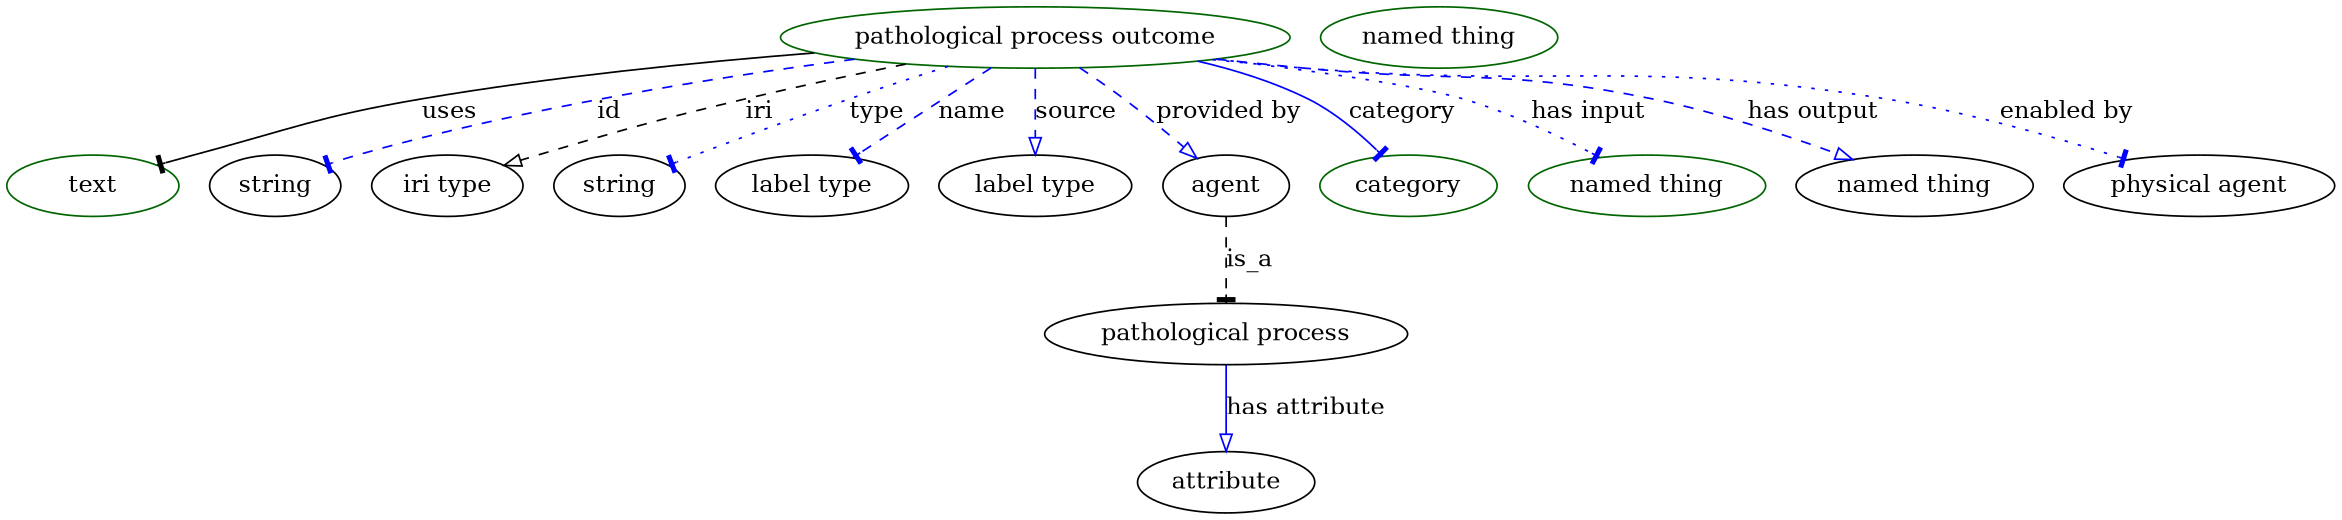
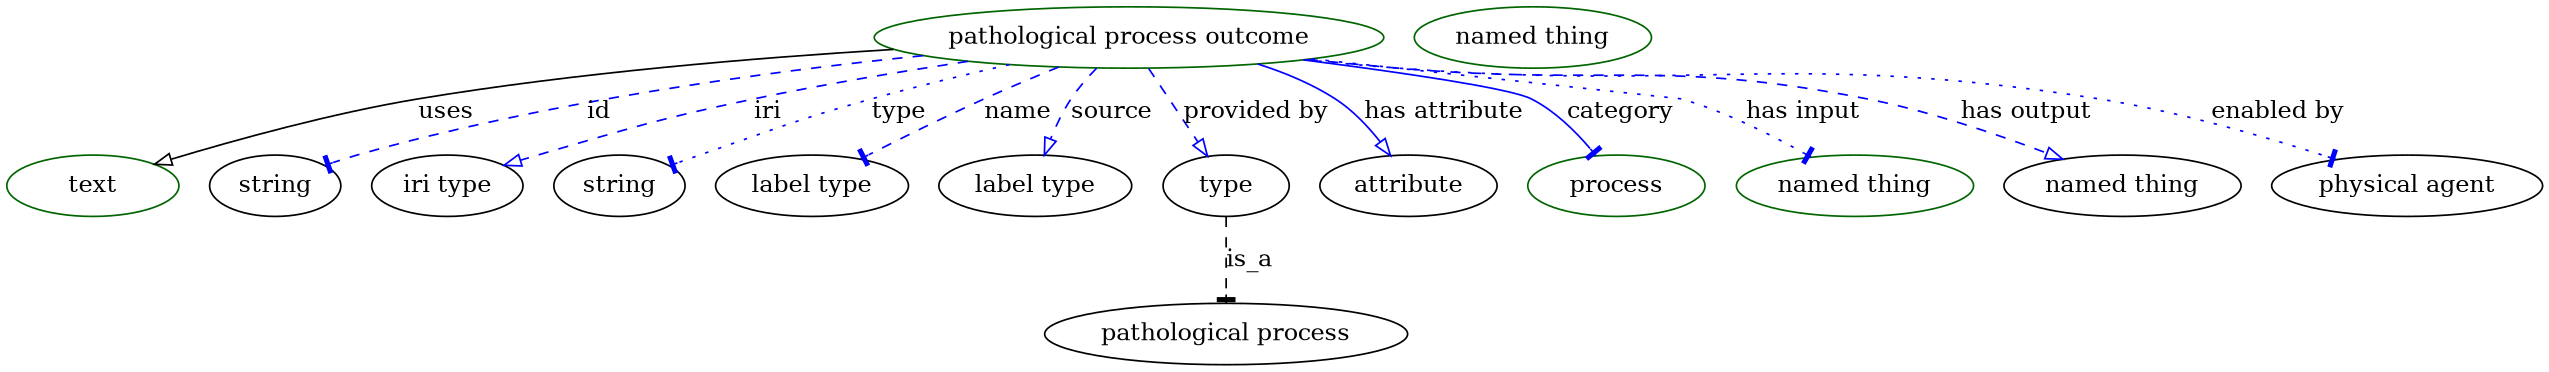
edge "pathological process outcome" -> "text": arrowhead tee -> onormal
edge "pathological process outcome" -> "iri type": color black -> blue
node "agent": label "agent" -> "type"
node "category": label "category" -> "process"
edge "pathological process" -> "attribute": now "pathological process outcome" -> "attribute"
